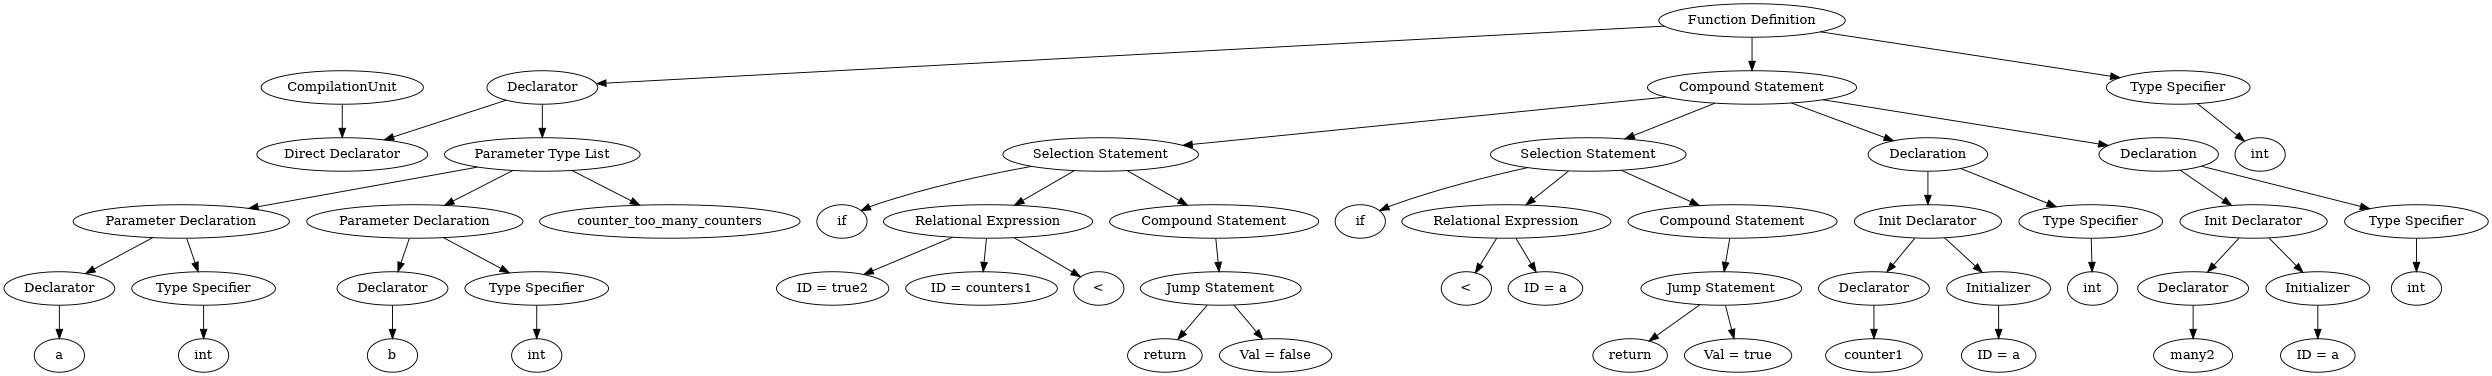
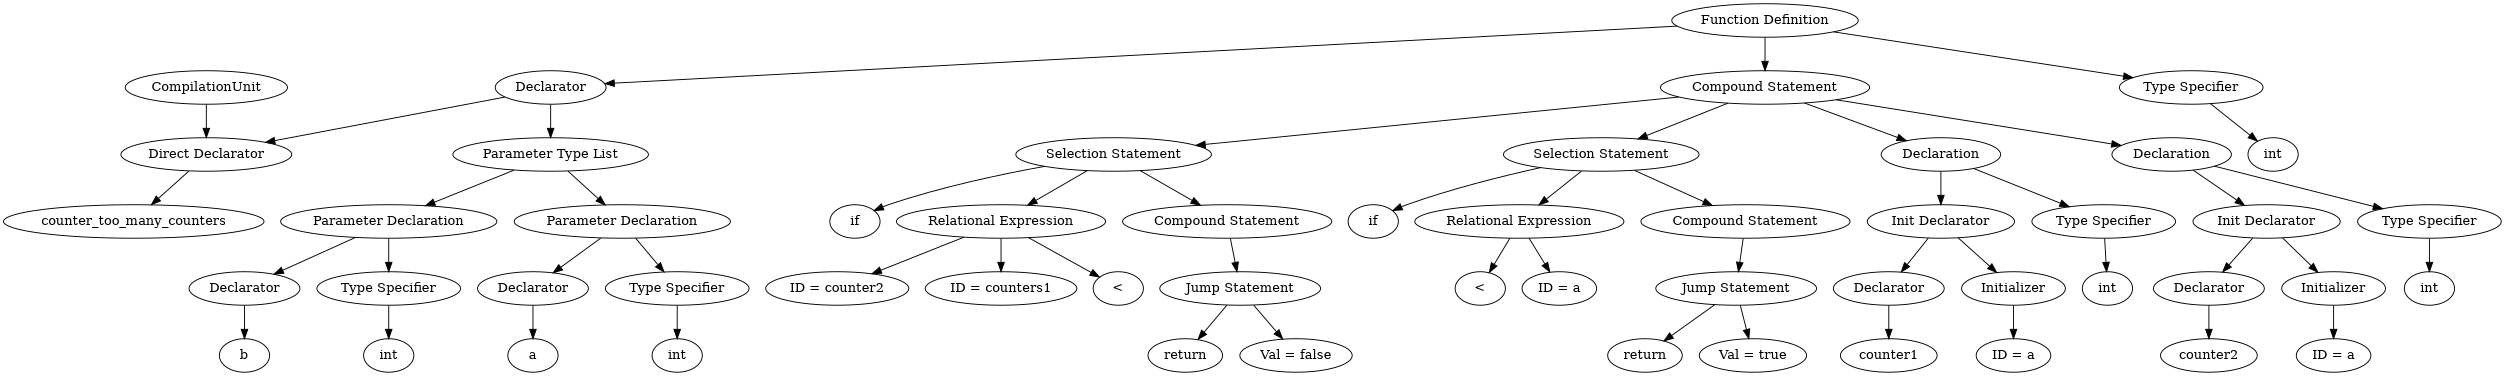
edge "Parameter Type List" -> "counter_too_many_counters": now "Direct Declarator" -> "counter_too_many_counters"
node "ID = true2": label "ID = true2" -> "ID = counter2"
node "many2": label "many2" -> "counter2"
